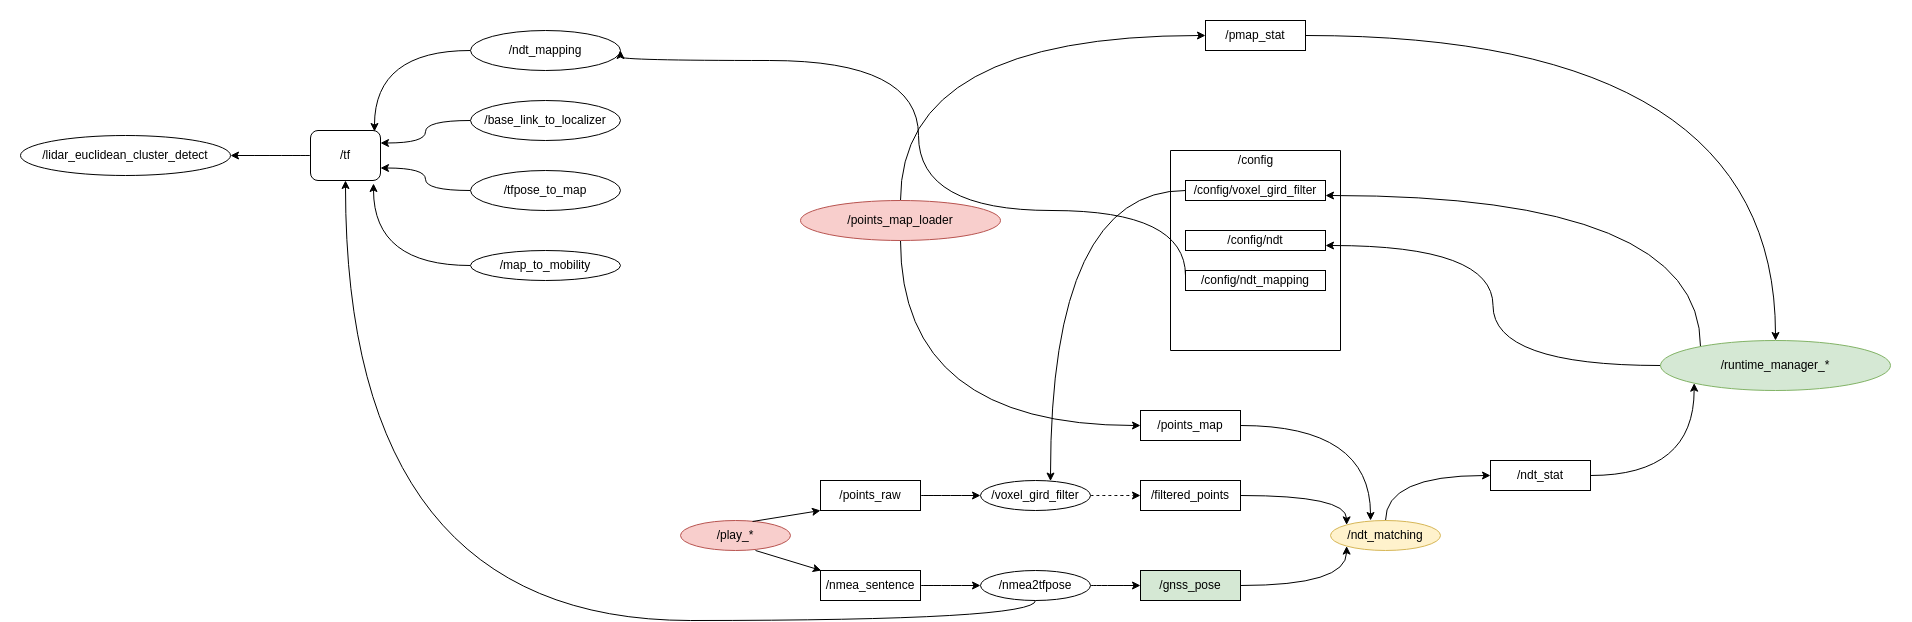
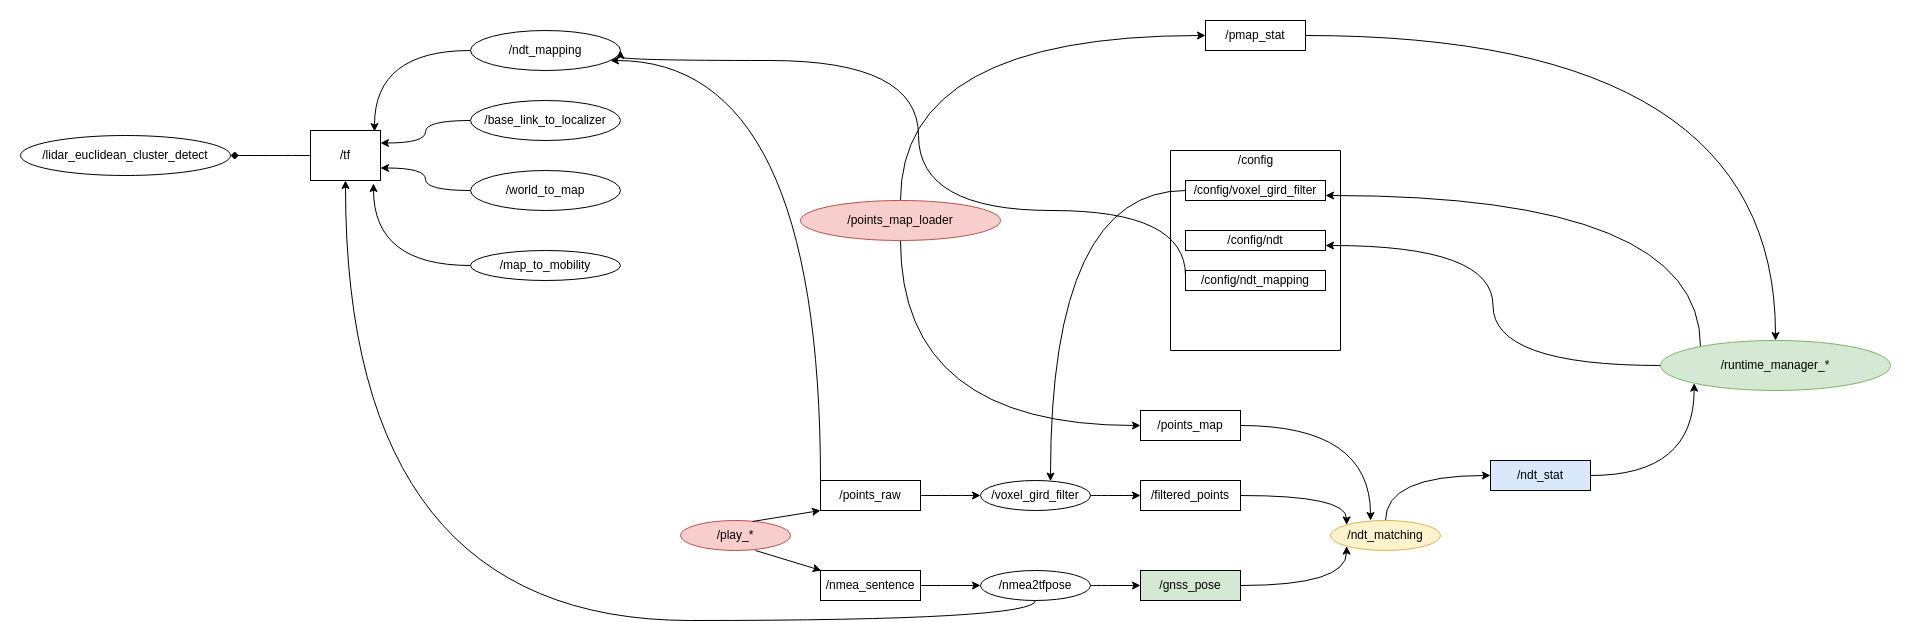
edge "/tf" -> "/lidar_euclidean_cluster_detect": arrowhead classic -> diamond
node "/tf": shape rounded rectangle -> rectangle
node "/tfpose_to_map": label "/tfpose_to_map" -> "/world_to_map"
edge "/points_raw" -> "/ndt_mapping": added
node "/ndt_stat": fillcolor #ffffff -> #dae8fc
edge "/voxel_gird_filter" -> "/filtered_points": style dashed -> solid
